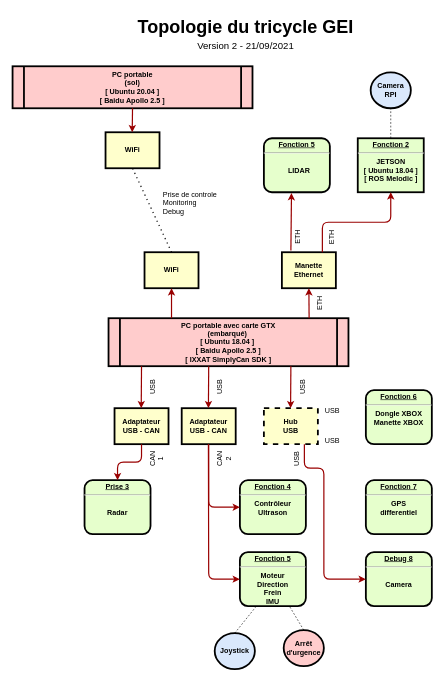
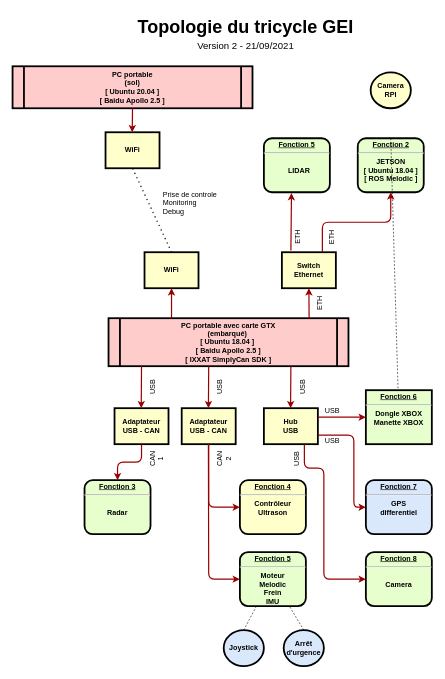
node "Camera RPI": fillcolor #dae8fc -> #ffffcc
edge "Camera RPI" -- "Fonction 2 JETSON [ Ubuntu 18.04 ] [ ROS Melodic ]": now "Fonction 6 Dongle XBOX Manette XBOX" -- "Fonction 2 JETSON [ Ubuntu 18.04 ] [ ROS Melodic ]"
node "Fonction 2 JETSON [ Ubuntu 18.04 ] [ ROS Melodic ]": shape rectangle -> rounded rectangle
node "Manette Ethernet": label "Manette Ethernet" -> "Switch Ethernet"
edge "Hub USB" -> "Fonction 6 Dongle XBOX Manette XBOX": added
node "Fonction 6 Dongle XBOX Manette XBOX": shape rounded rectangle -> rectangle
node "Hub USB": style dashed -> solid
edge "Hub USB" -> "Fonction 7 GPS differentiel": added
node "Prise 3 Radar": label "Prise 3 Radar" -> "Fonction 3 Radar"
node "Fonction 4 Contrôleur Ultrason": fillcolor #e6ffcc -> #ffffcc
node "Fonction 7 GPS differentiel": fillcolor #e6ffcc -> #dae8fc
node "Fonction 5 Moteur Direction Frein IMU": label "Fonction 5 Moteur Direction Frein IMU" -> "Fonction 5 Moteur Melodic Frein IMU"
node "Debug 8 Camera": label "Debug 8 Camera" -> "Fonction 8 Camera"
node "Arrêt d'urgence": fillcolor #ffcccc -> #dae8fc
node "Joystick": moved (235, 651) -> (244, 648)
